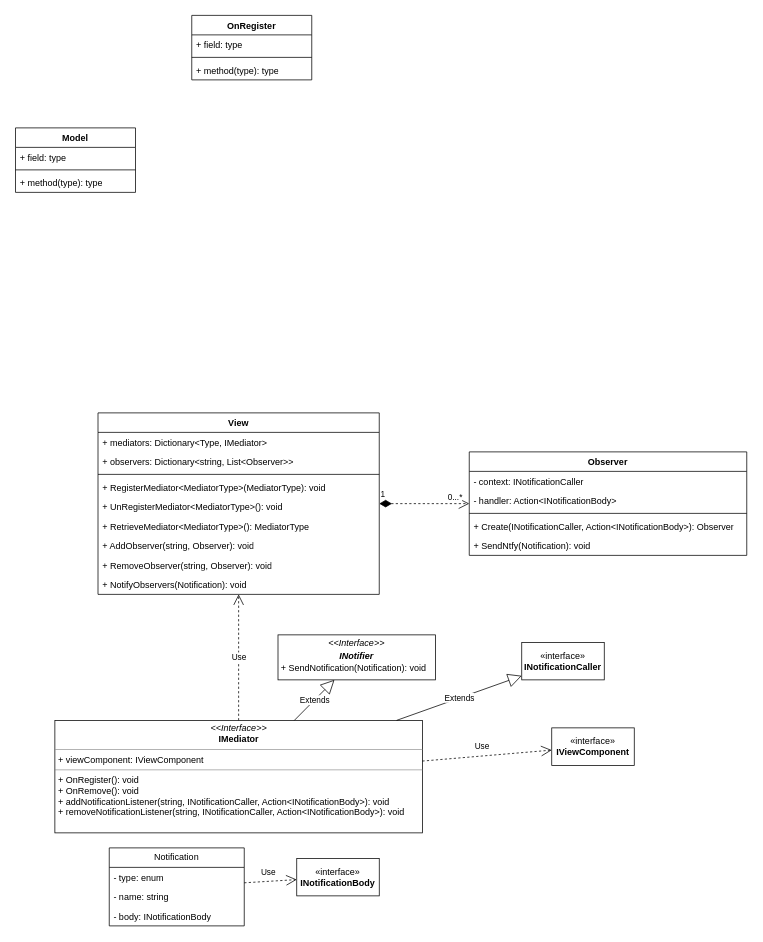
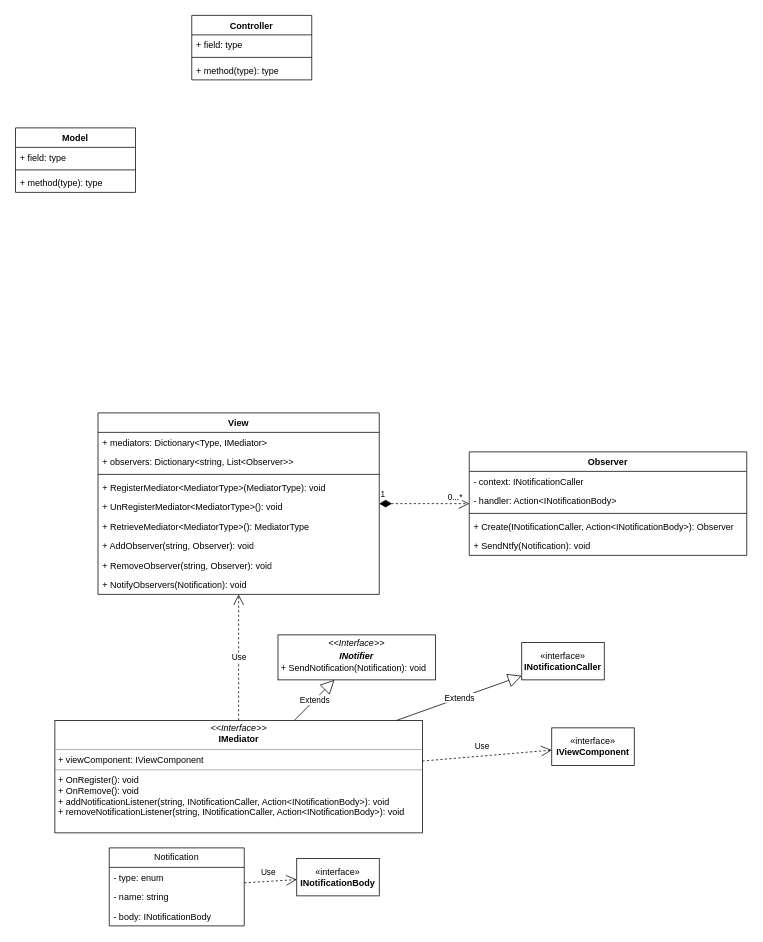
node "OnRegister": label "OnRegister" -> "Controller"
